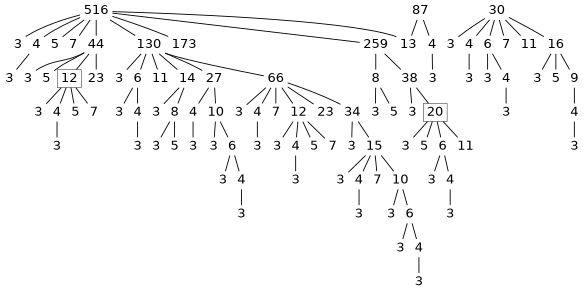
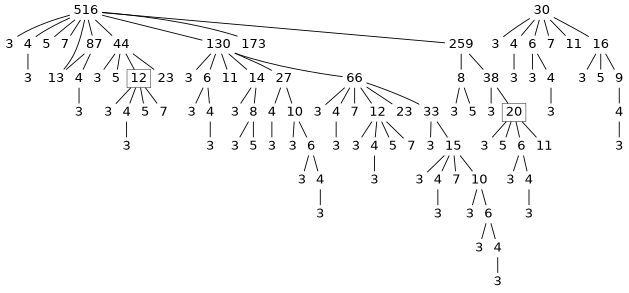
edge "516" -- "87": added
node "34": label "34" -> "33"
